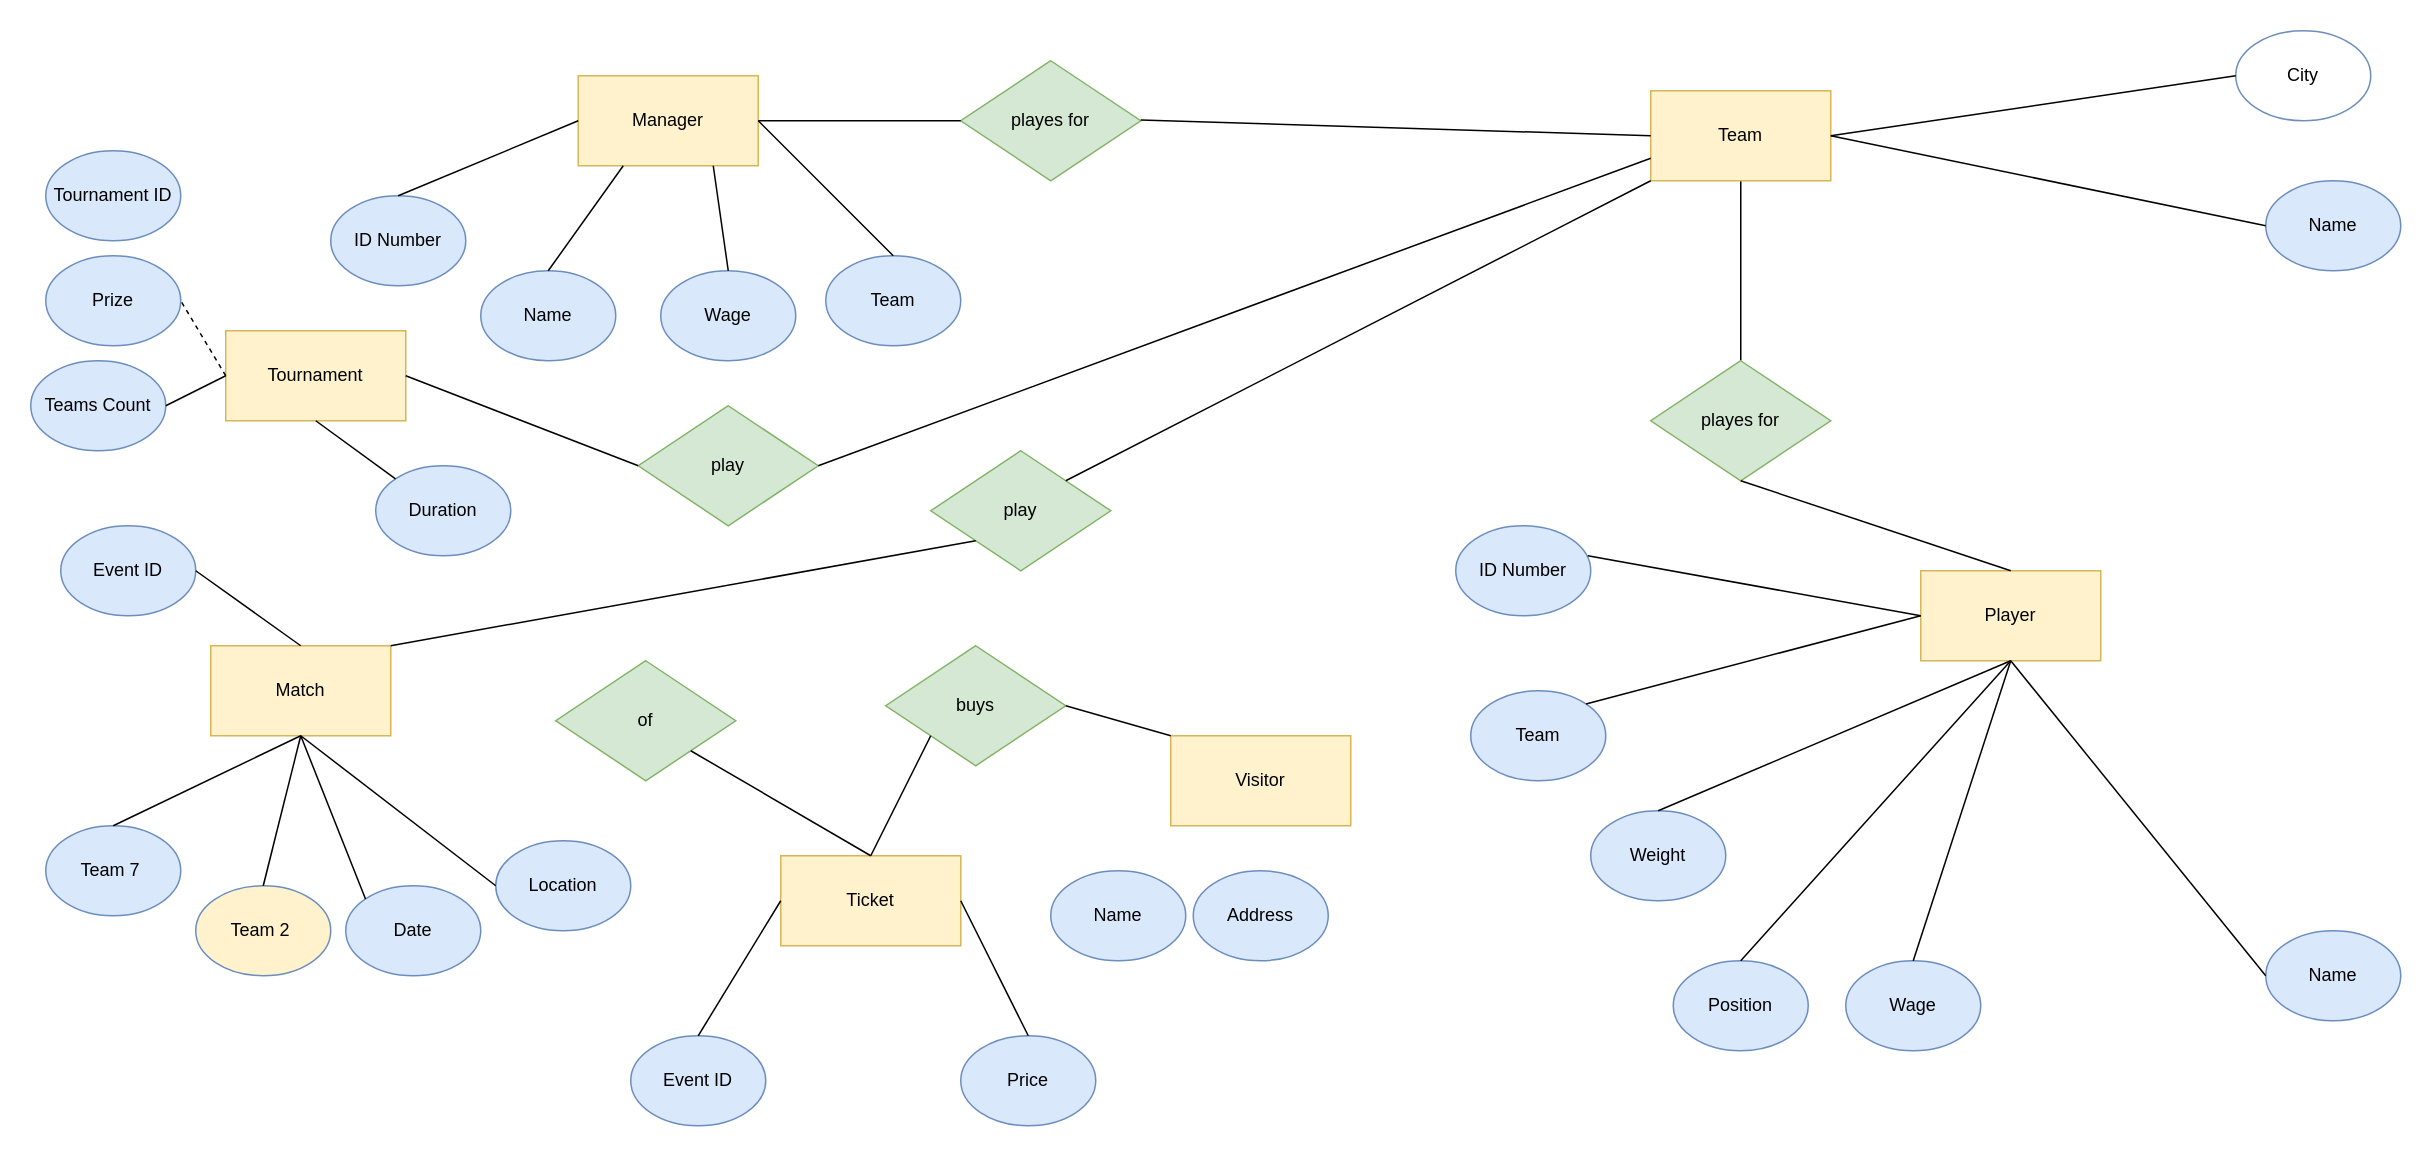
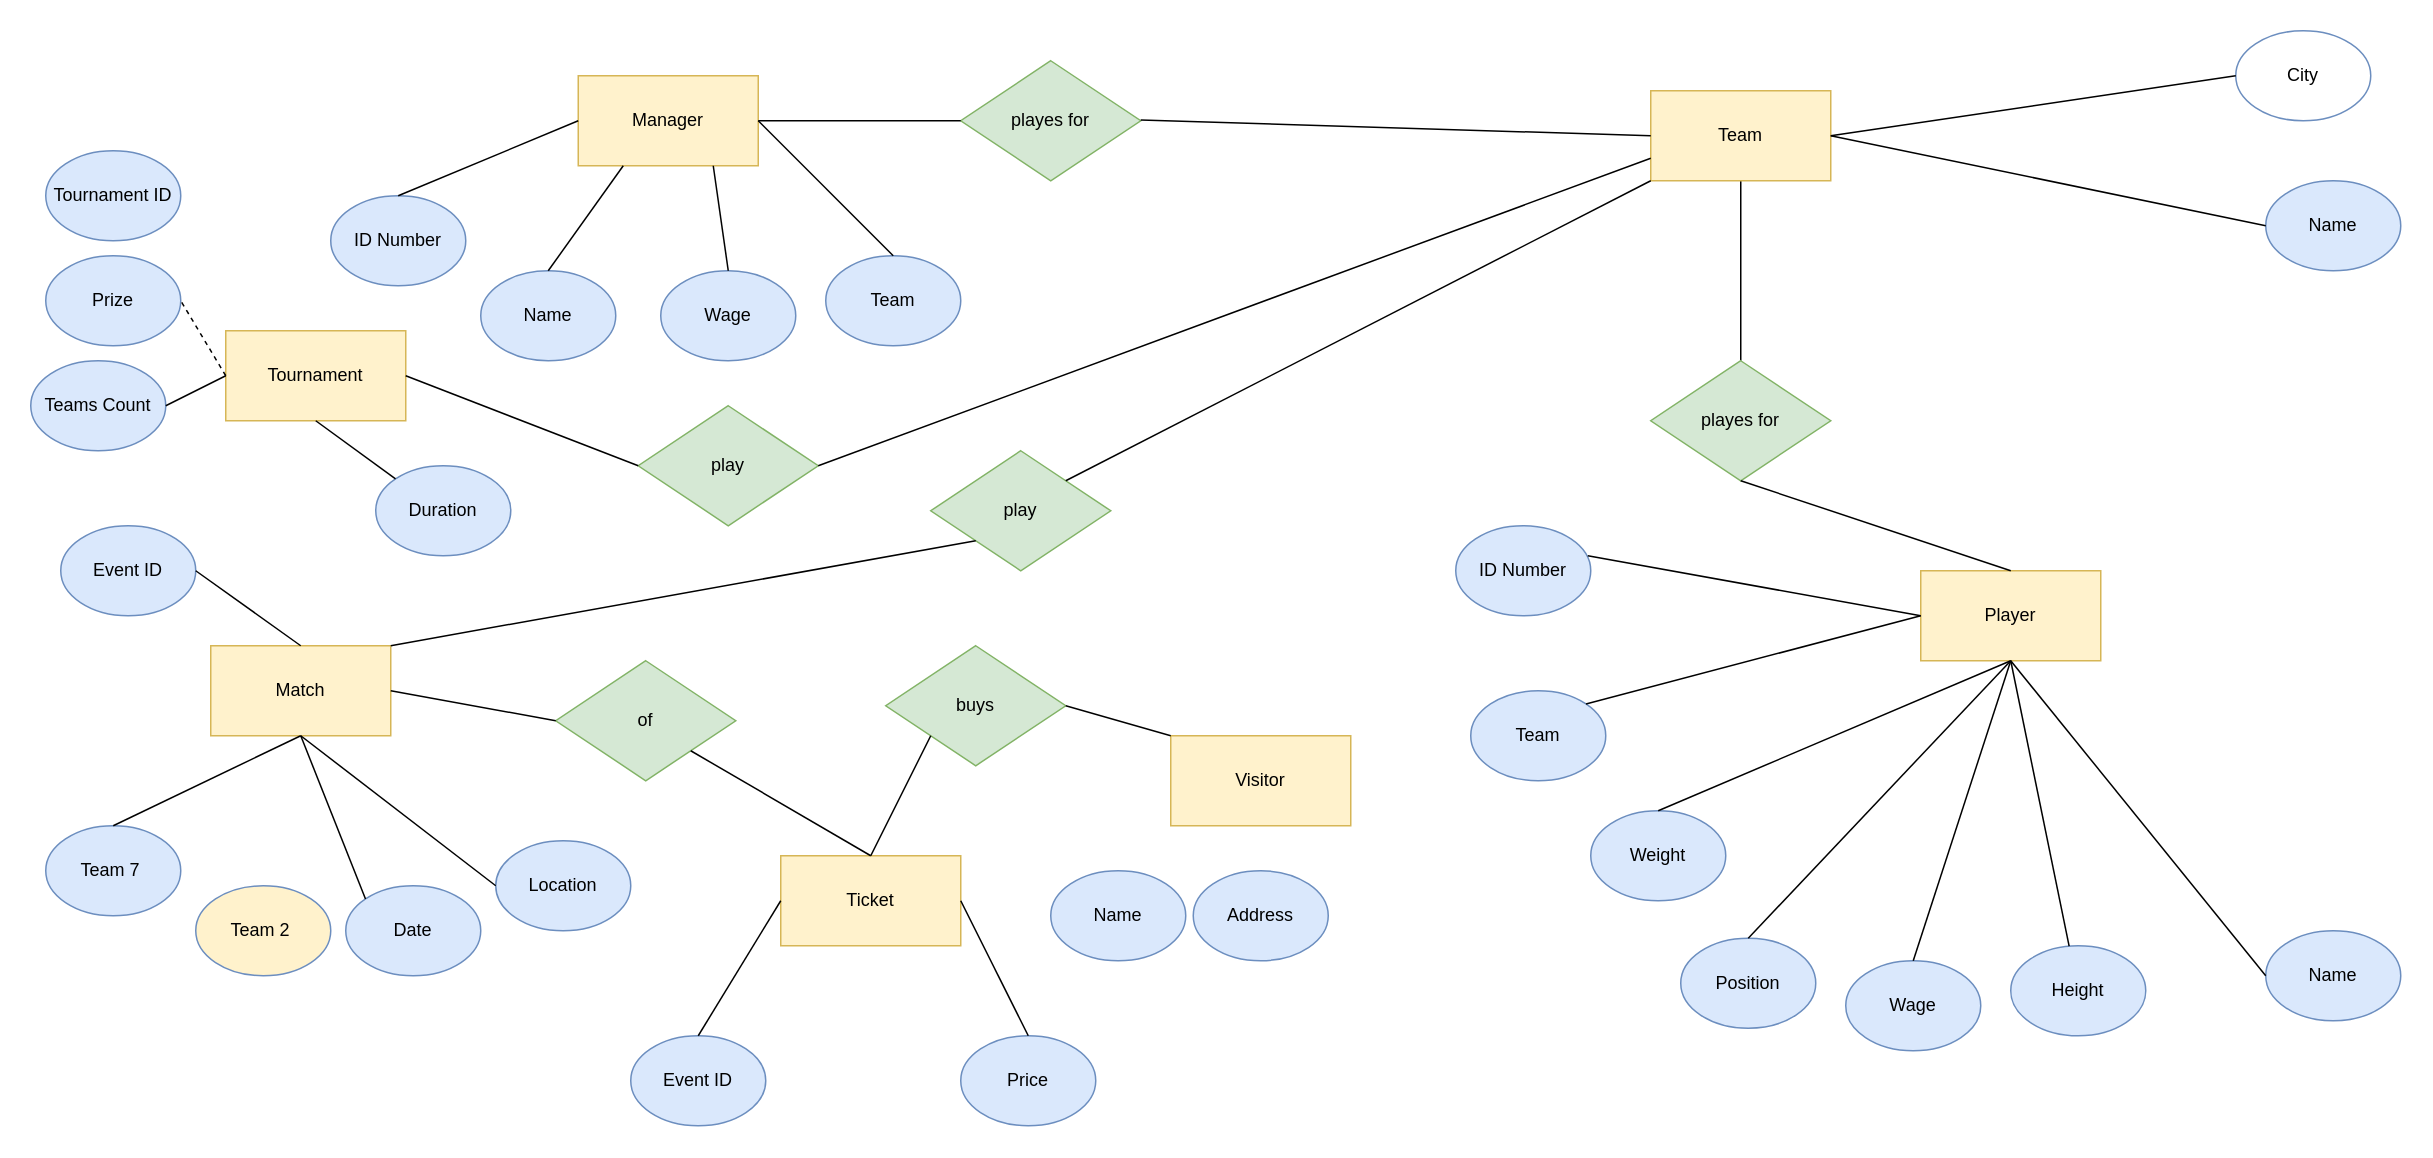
edge "Match" -- "of": added
edge "Player" -- "Height": added
edge "Match" -- "Team 2": removed
node "Height": added
node "Position": moved (1741, 1006) -> (1748, 983)
